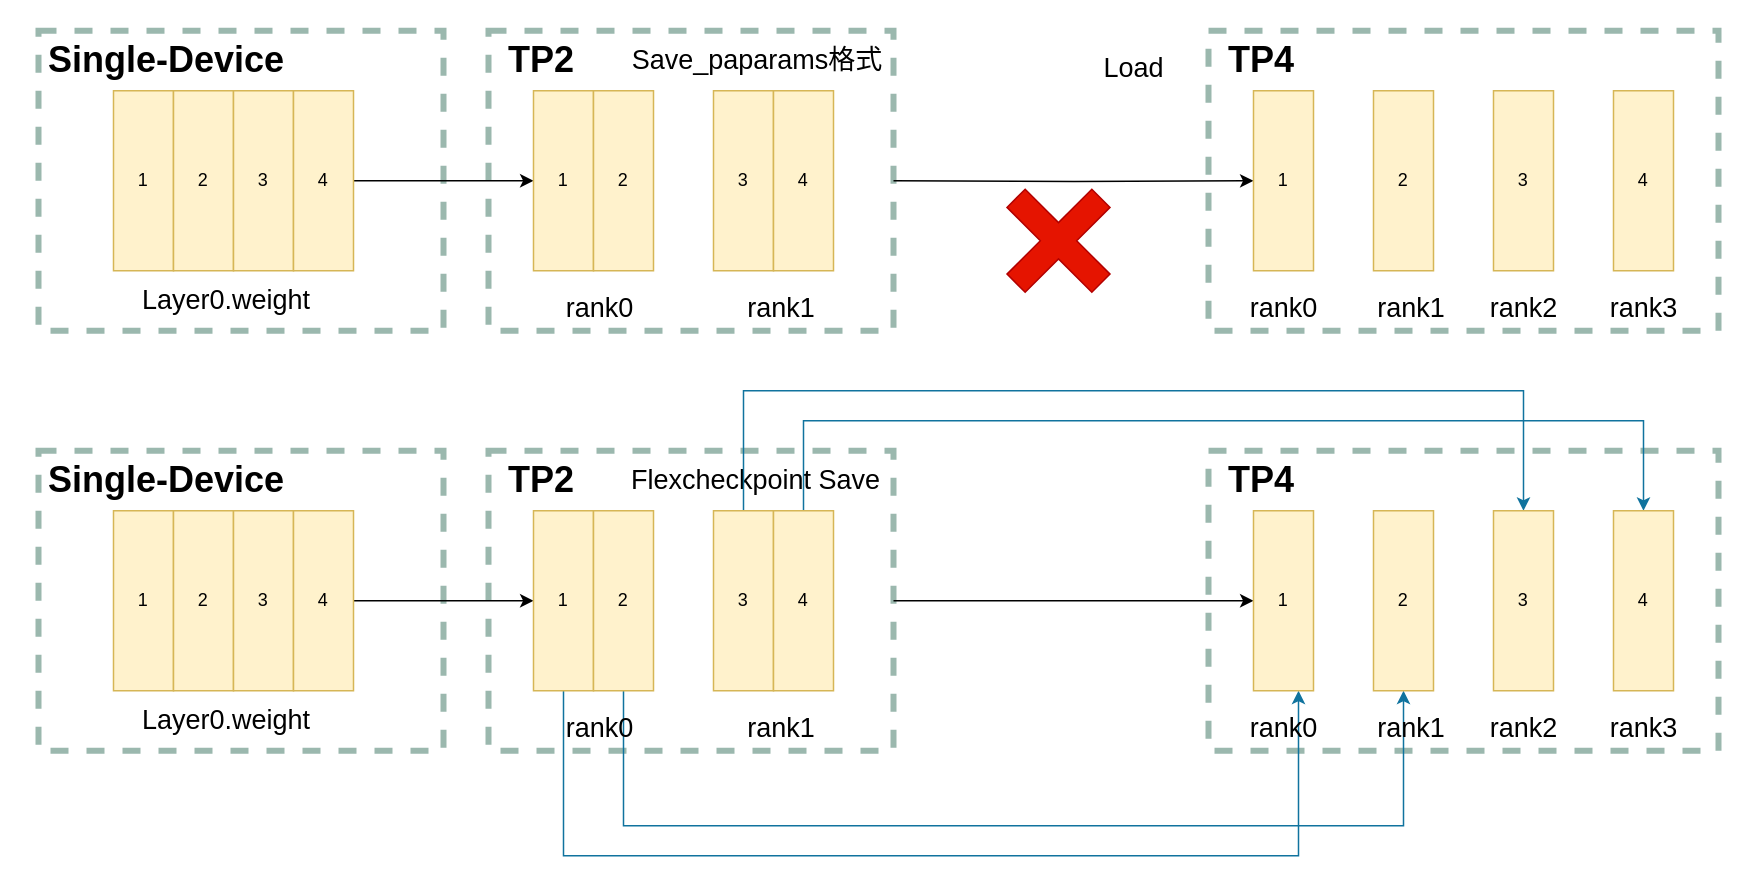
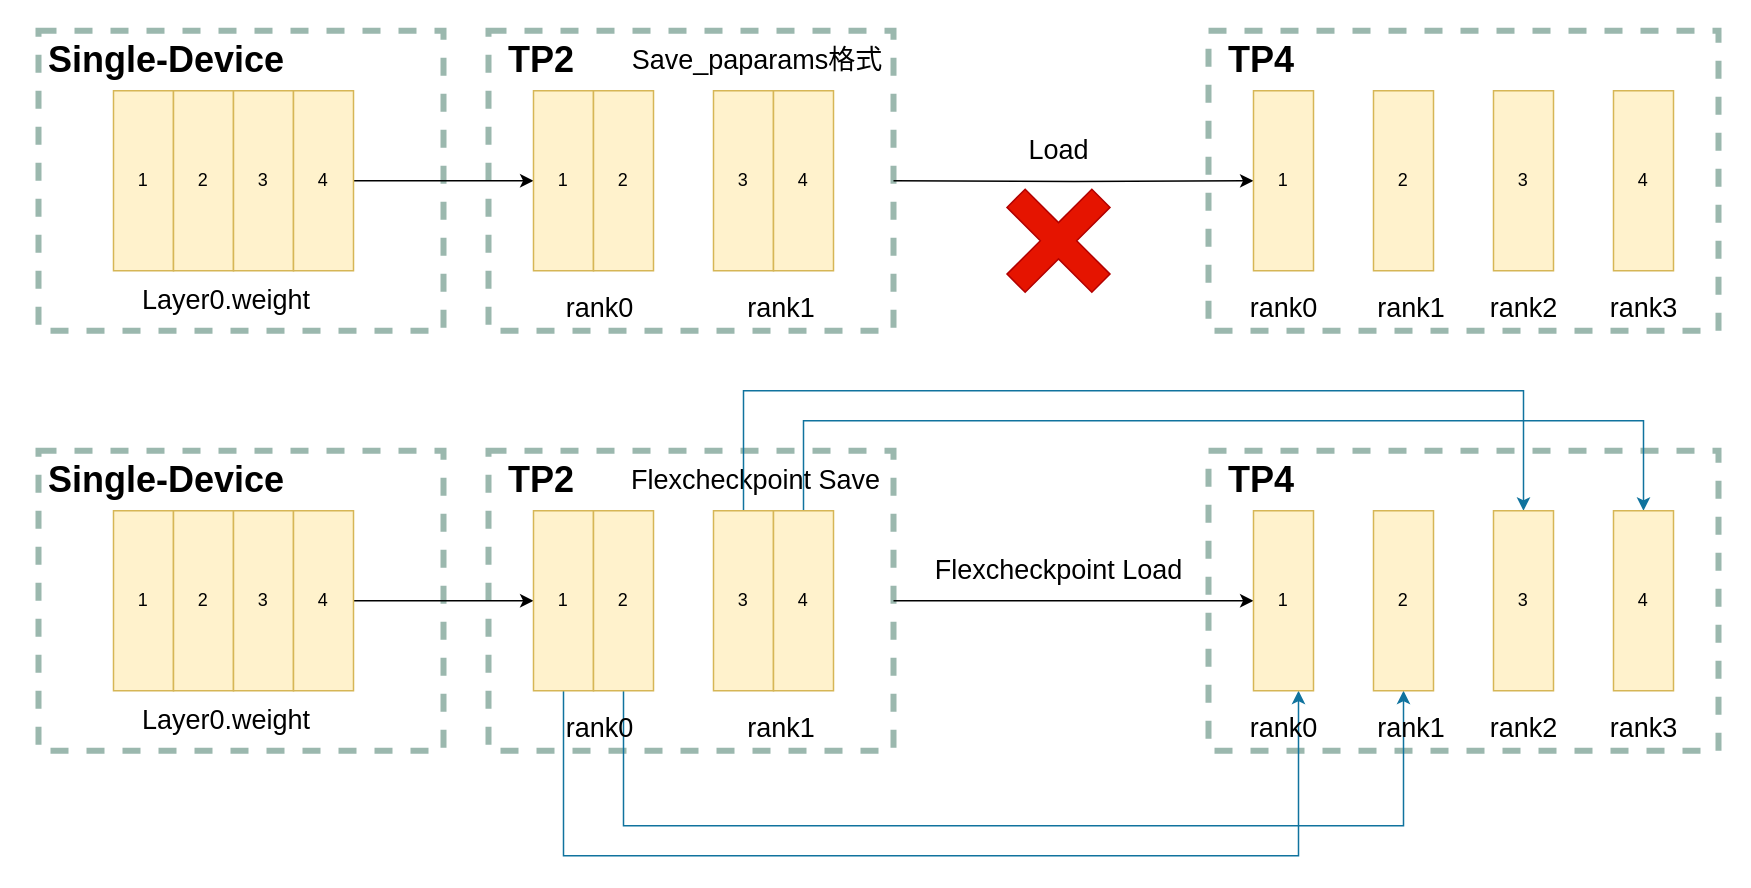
node "Load": moved (1133, 68) -> (1058, 151)
node "Flexcheckpoint Load": added
